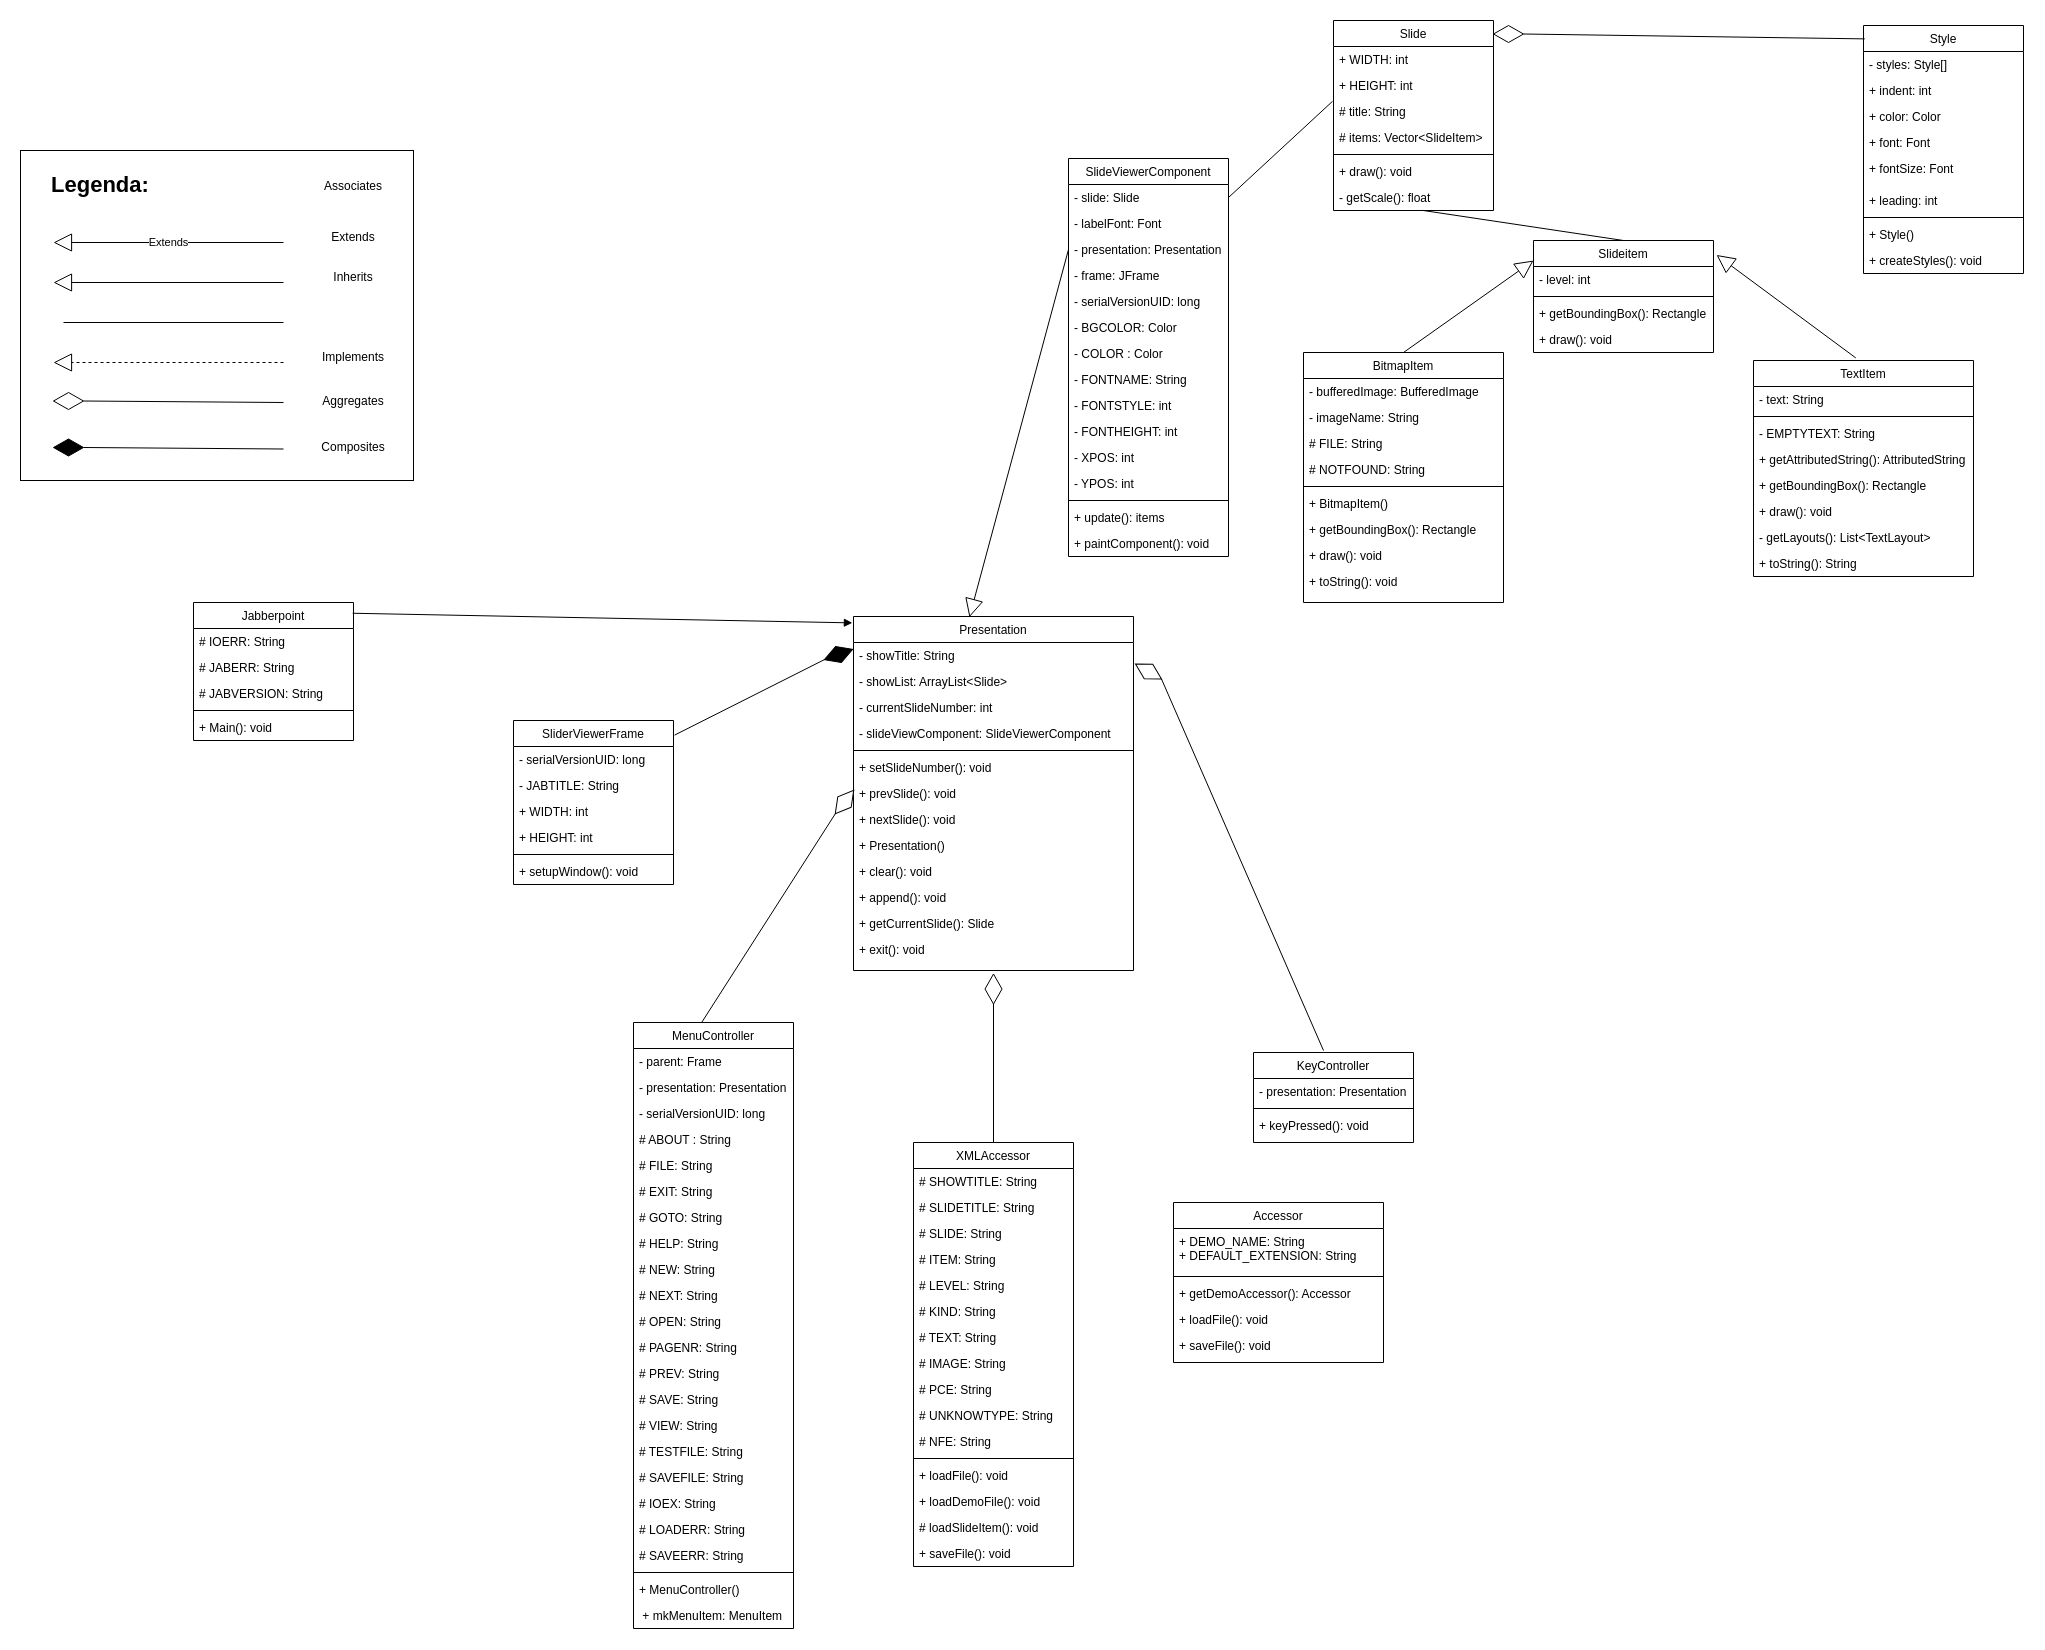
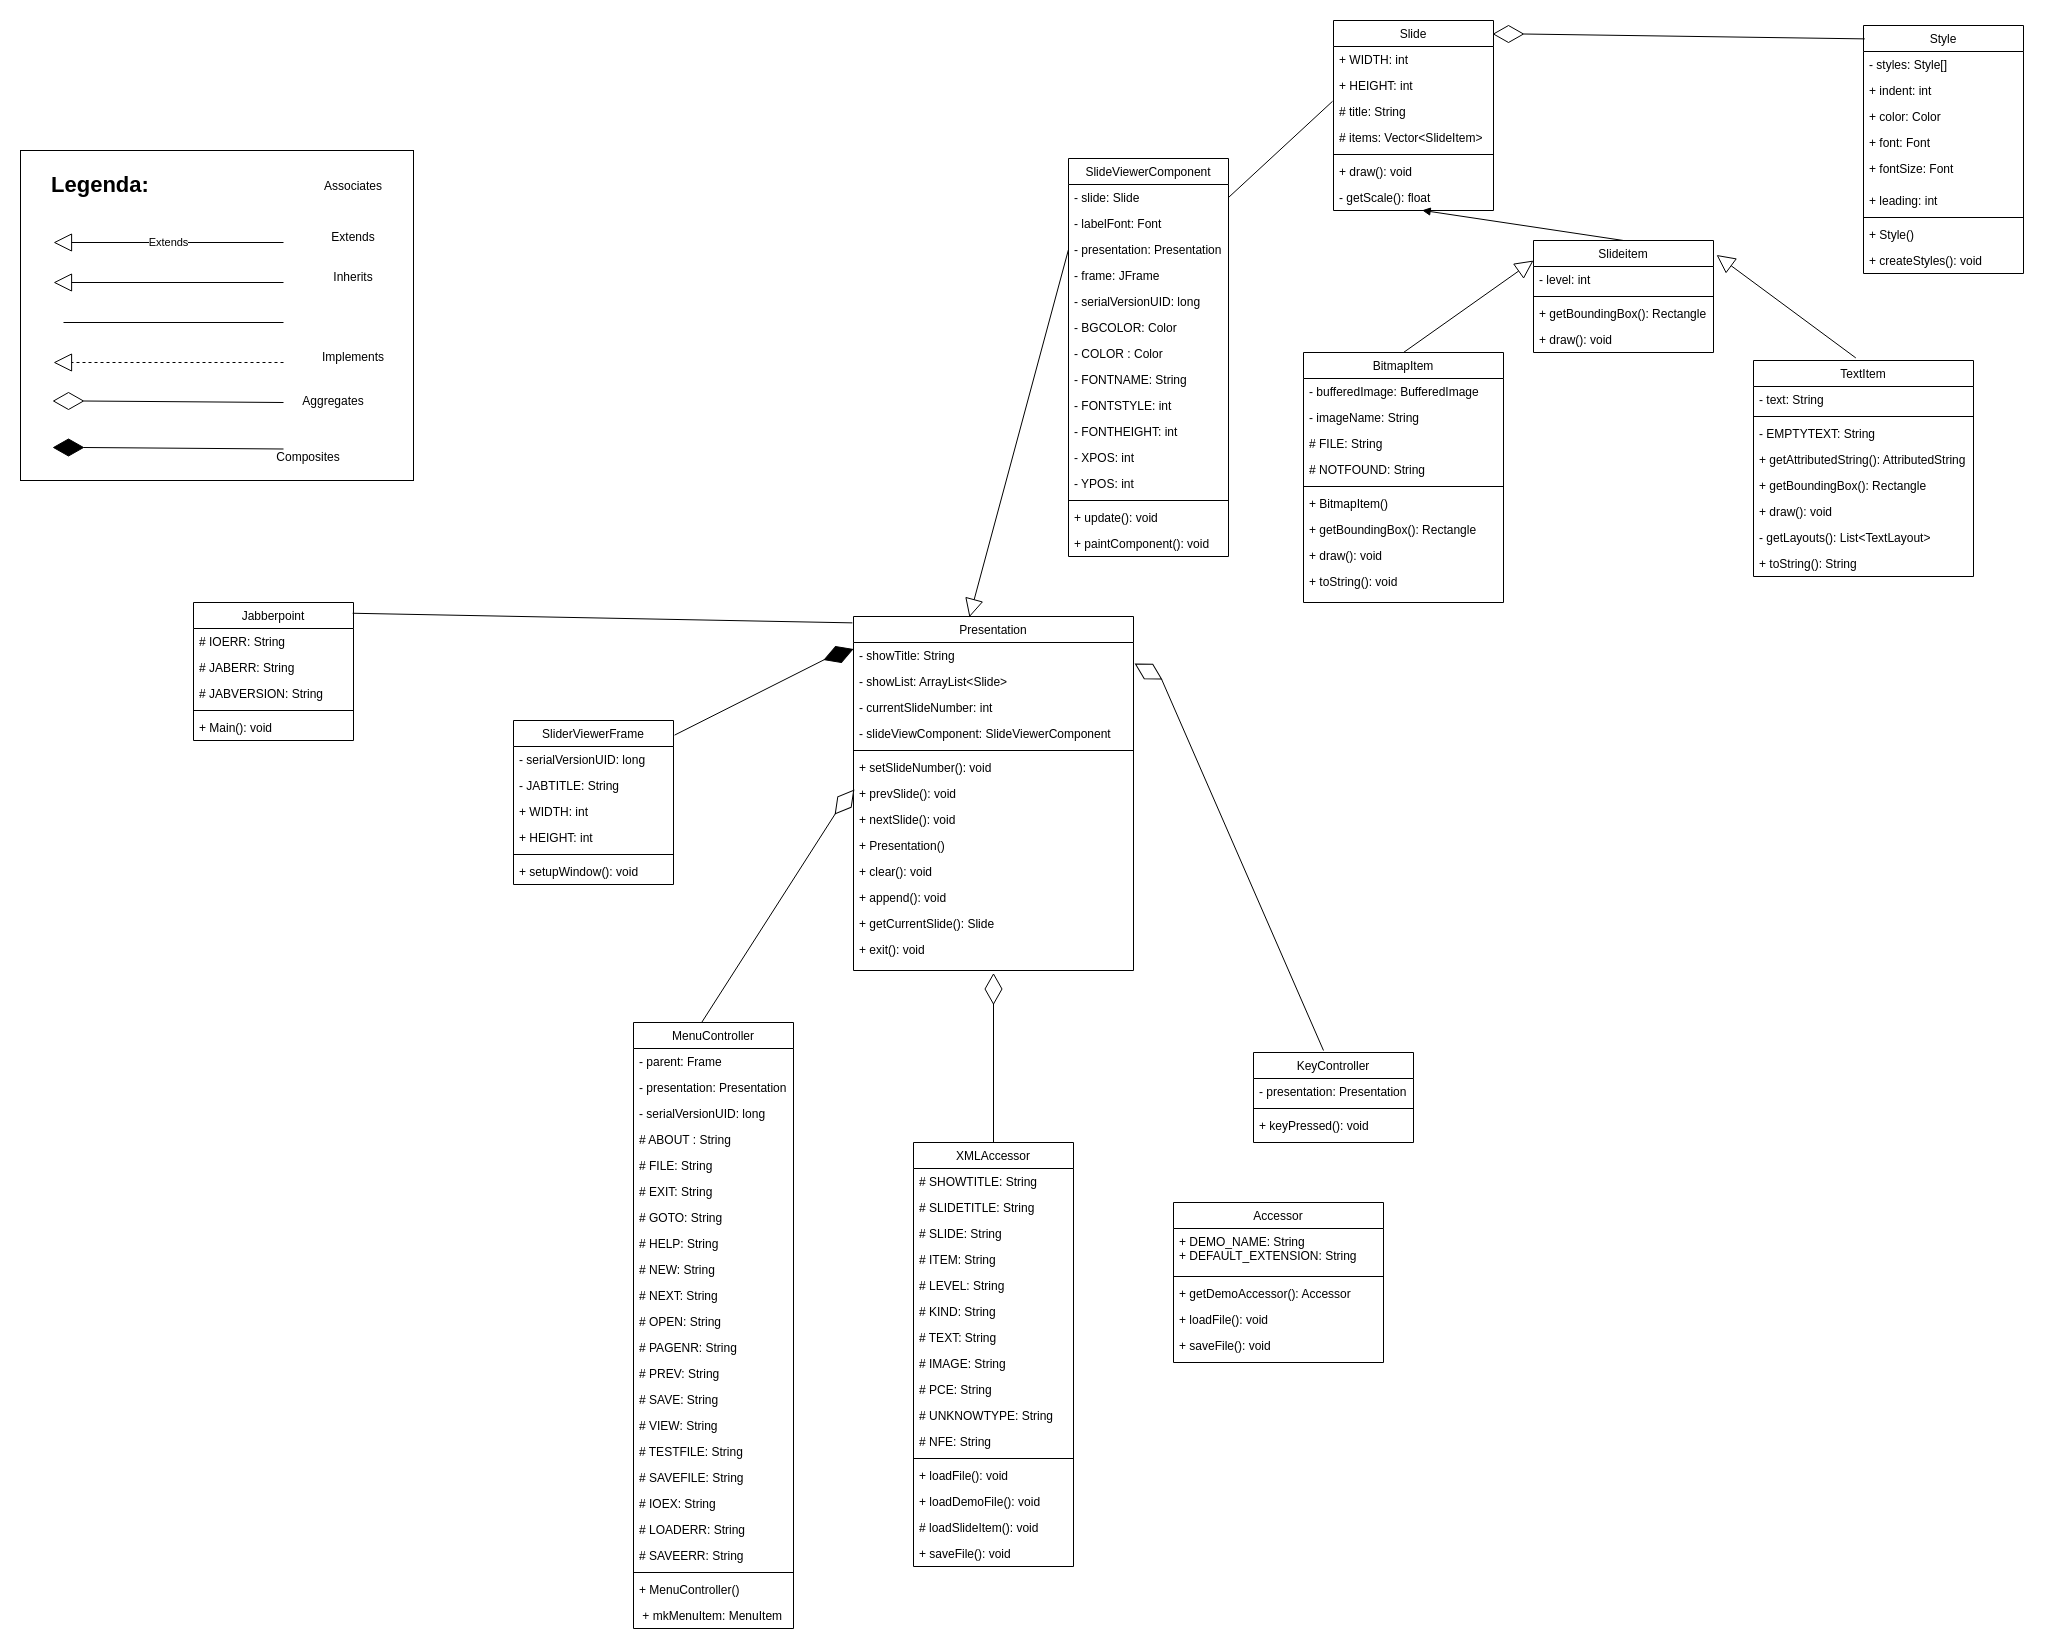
edge "- getScale(): float" -- "Slideitem": arrowhead none -> block
node "Aggregates": moved (354, 401) -> (334, 401)
node "Composites": moved (354, 448) -> (309, 458)
node "+ update(): items": label "+ update(): items" -> "+ update(): void"
edge "Jabberpoint" -> "Presentation": arrowhead block -> none
